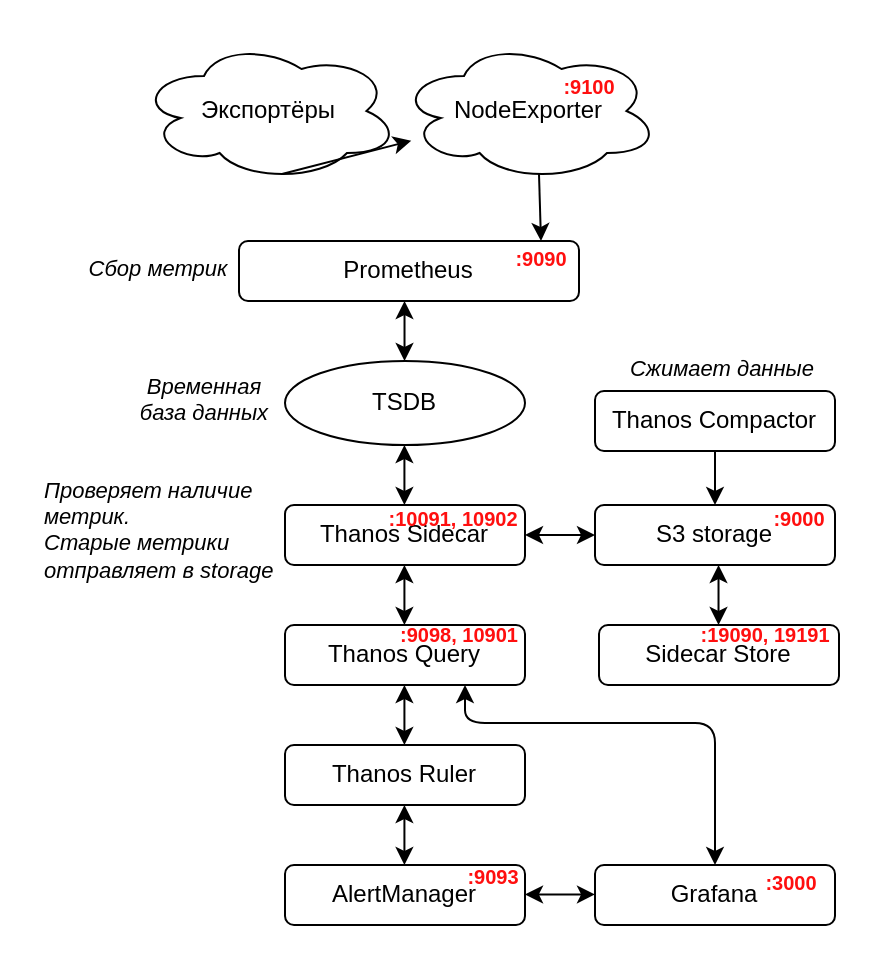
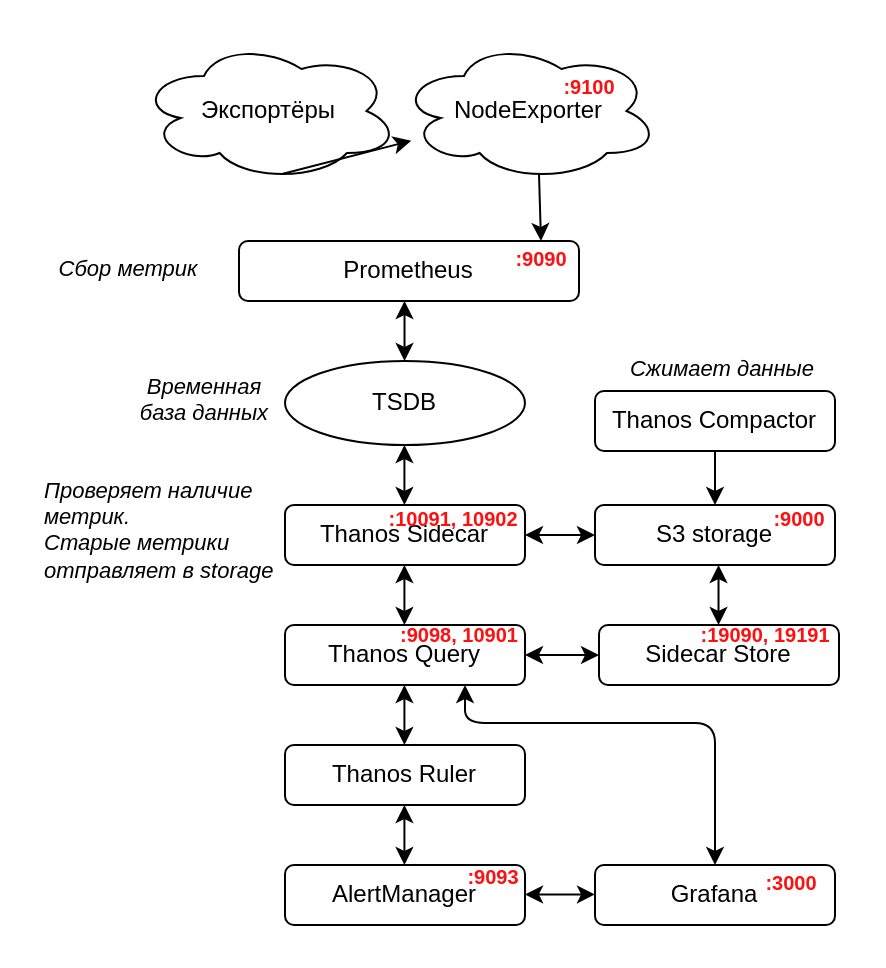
node "Сбор метрик": moved (159, 271) -> (129, 271)
edge "Thanos Query" -- "Sidecar Store": added
